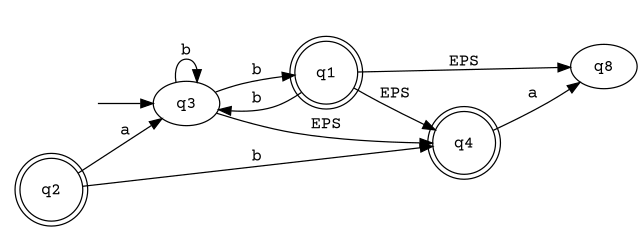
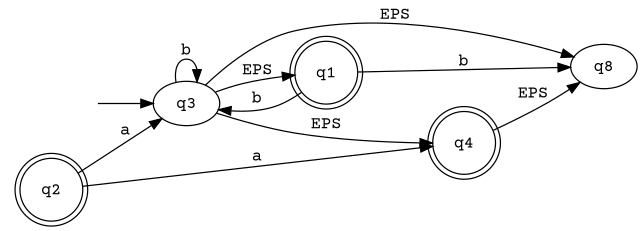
edge "q3" -> "q8": added, label "EPS"
edge "q1" -> "q8": label "EPS" -> "b"
edge "q3" -> "q1": label "b" -> "EPS"
edge "q4" -> "q8": label "a" -> "EPS"
edge "q1" -> "q4": removed, label "EPS"
edge "q2" -> "q4": label "b" -> "a"
